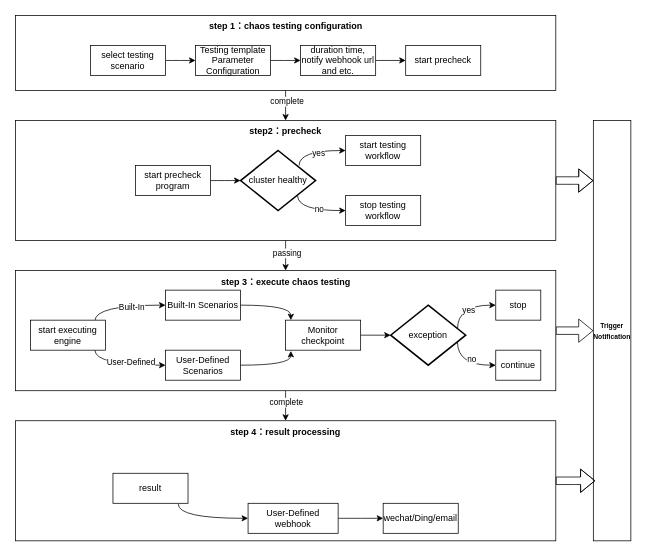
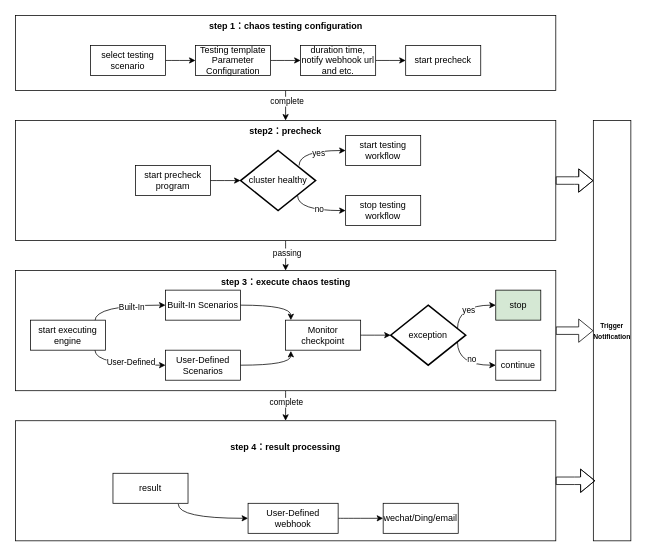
node "stop": fillcolor #ffffff -> #d5e8d4
node "step 4：result processing": moved (285, 432) -> (285, 447)
